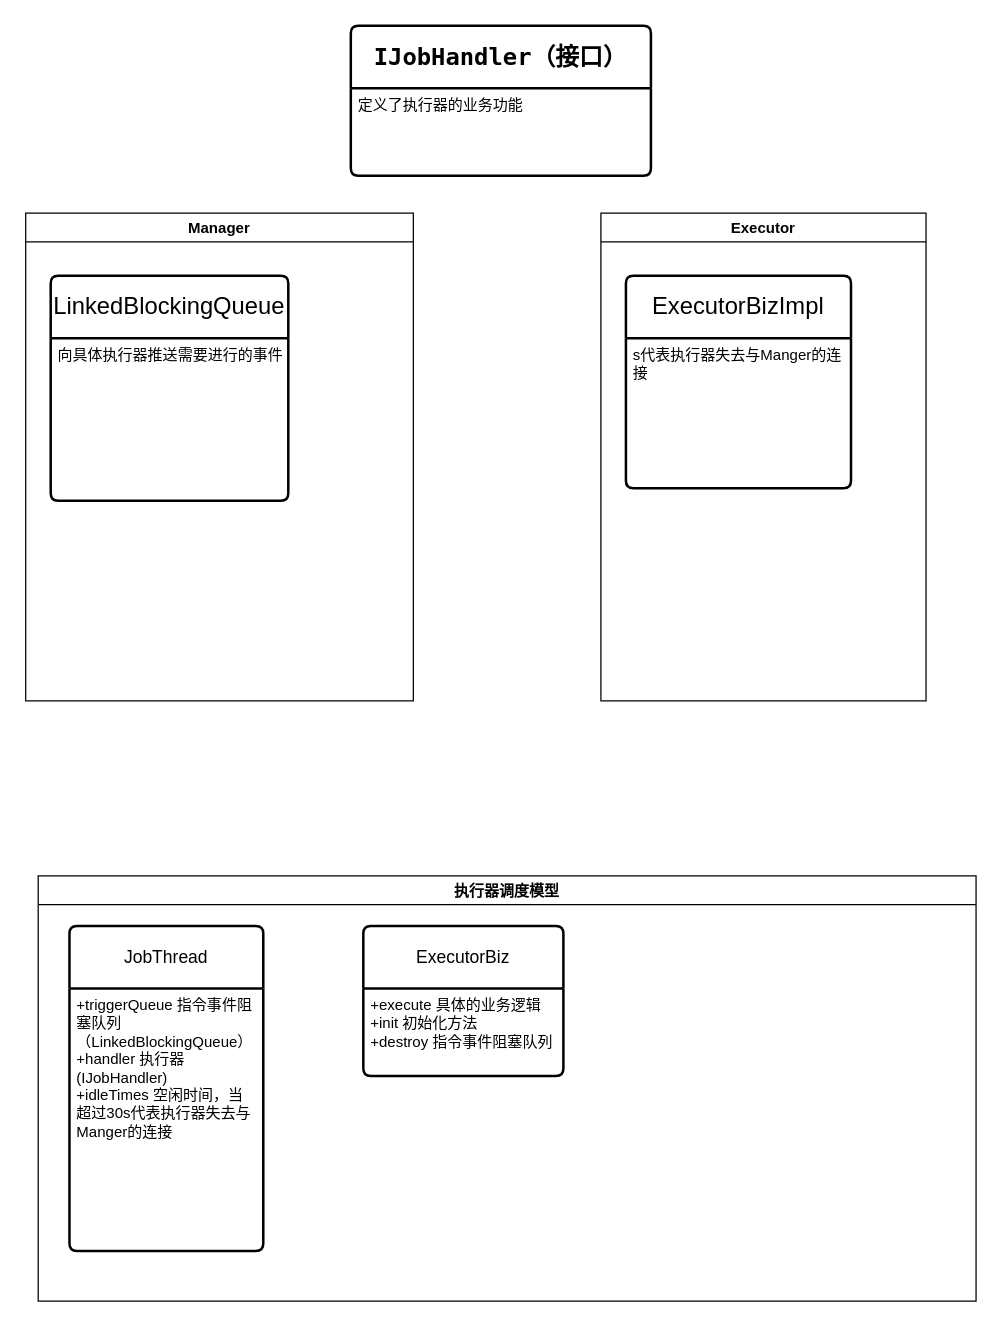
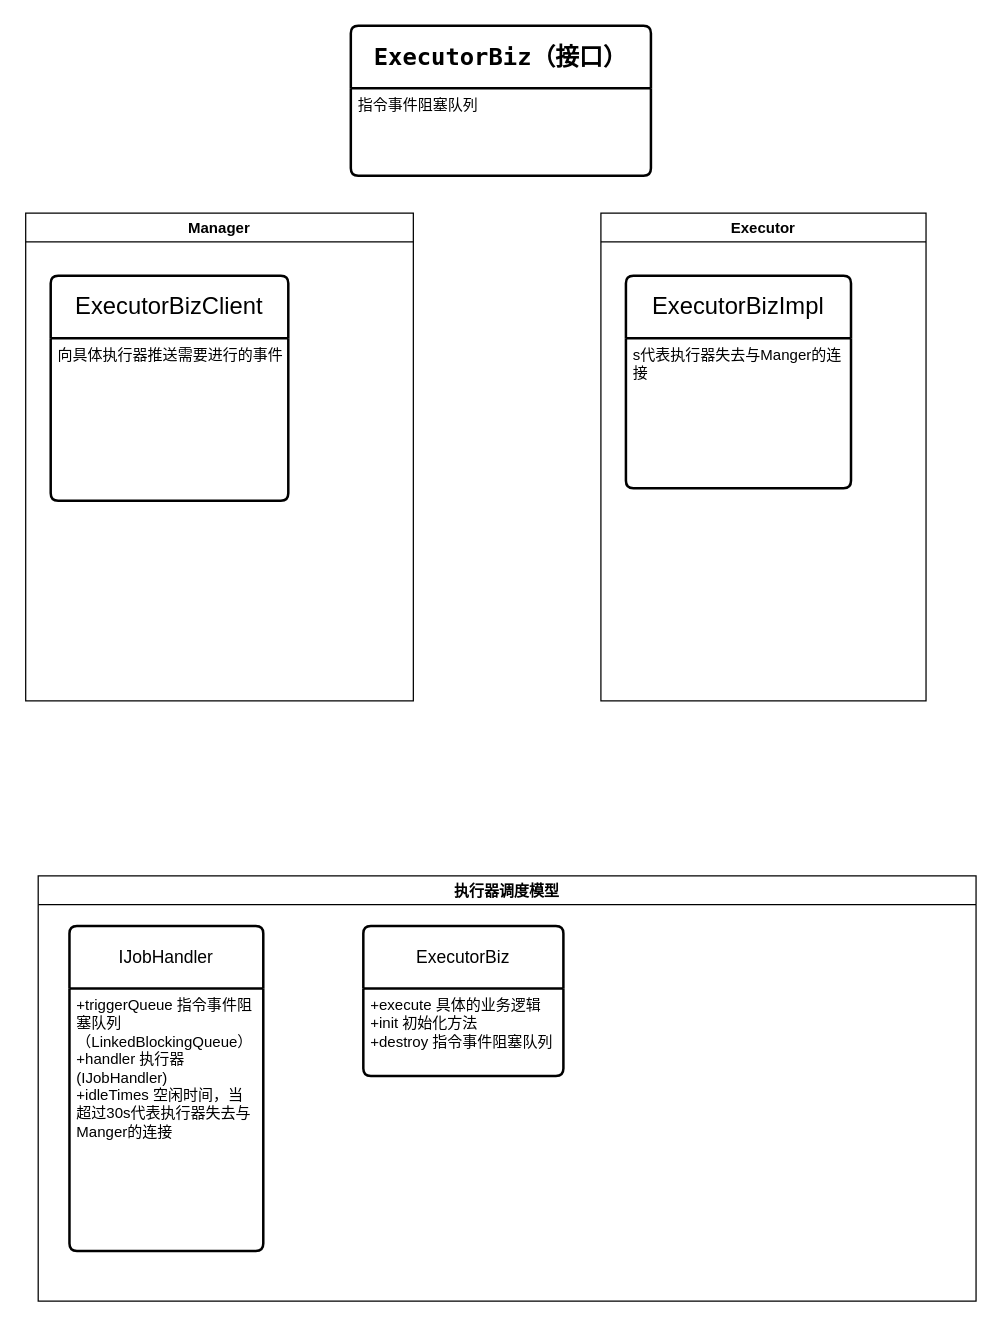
node "IJobHandler（接口）": label "IJobHandler（接口）" -> "ExecutorBiz（接口）"
node "定义了执行器的业务功能": label "定义了执行器的业务功能" -> "指令事件阻塞队列"
node "LinkedBlockingQueue": label "LinkedBlockingQueue" -> "ExecutorBizClient"
node "JobThread": label "JobThread" -> "IJobHandler"
